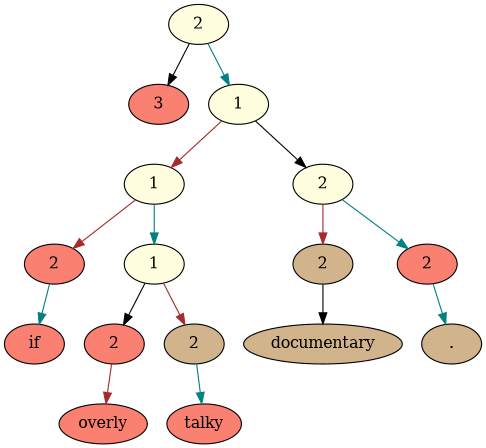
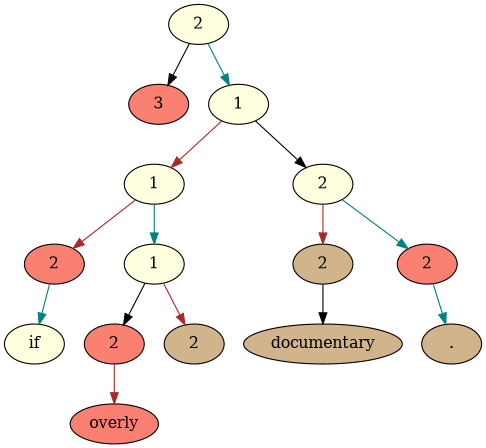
node "if": fillcolor salmon -> lightyellow
node "talky": removed
